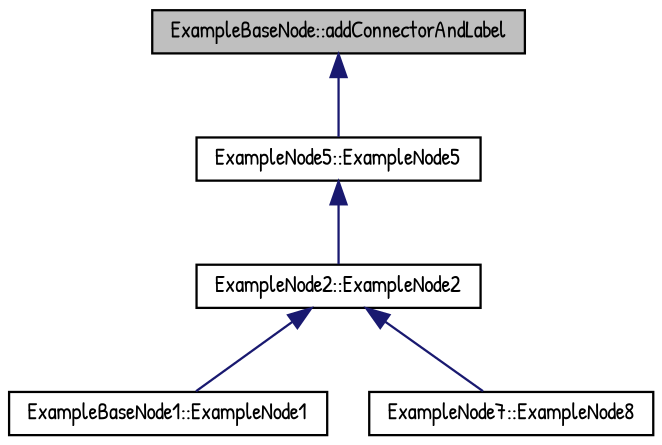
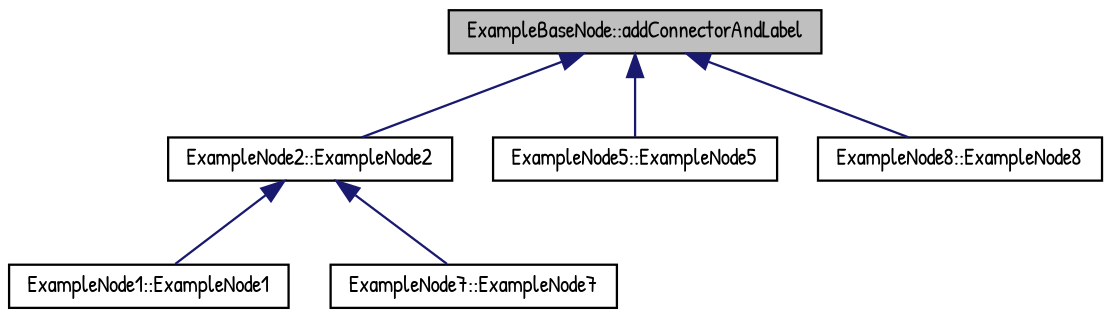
node "ExampleNode8::ExampleNode8": added
edge "ExampleNode2::ExampleNode2" -> "ExampleNode5::ExampleNode5": now "ExampleNode2::ExampleNode2" -> "ExampleBaseNode::addConnectorAndLabel"
node "ExampleBaseNode1::ExampleNode1": label "ExampleBaseNode1::ExampleNode1" -> "ExampleNode1::ExampleNode1"
node "ExampleNode7::ExampleNode8": label "ExampleNode7::ExampleNode8" -> "ExampleNode7::ExampleNode7"
